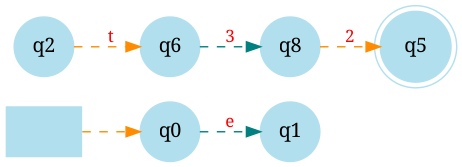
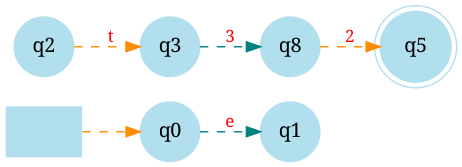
node "q6": label "q6" -> "q3"
